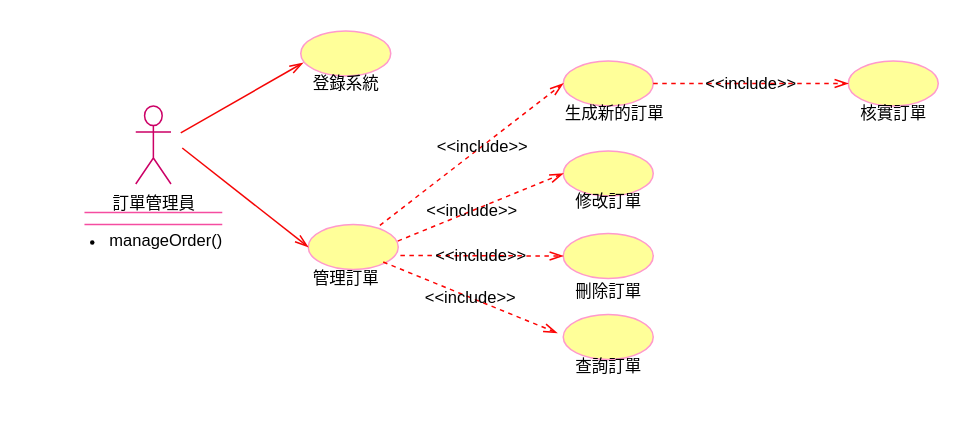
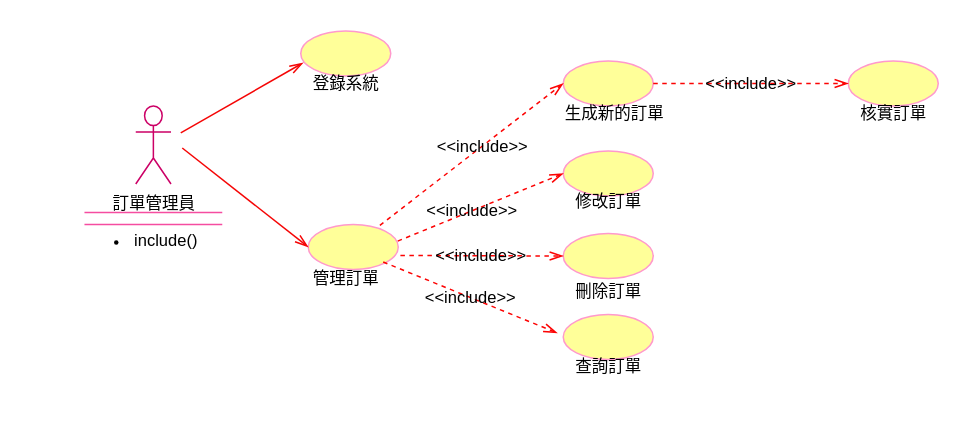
node "manageOrder()": label "manageOrder()" -> "include()"
